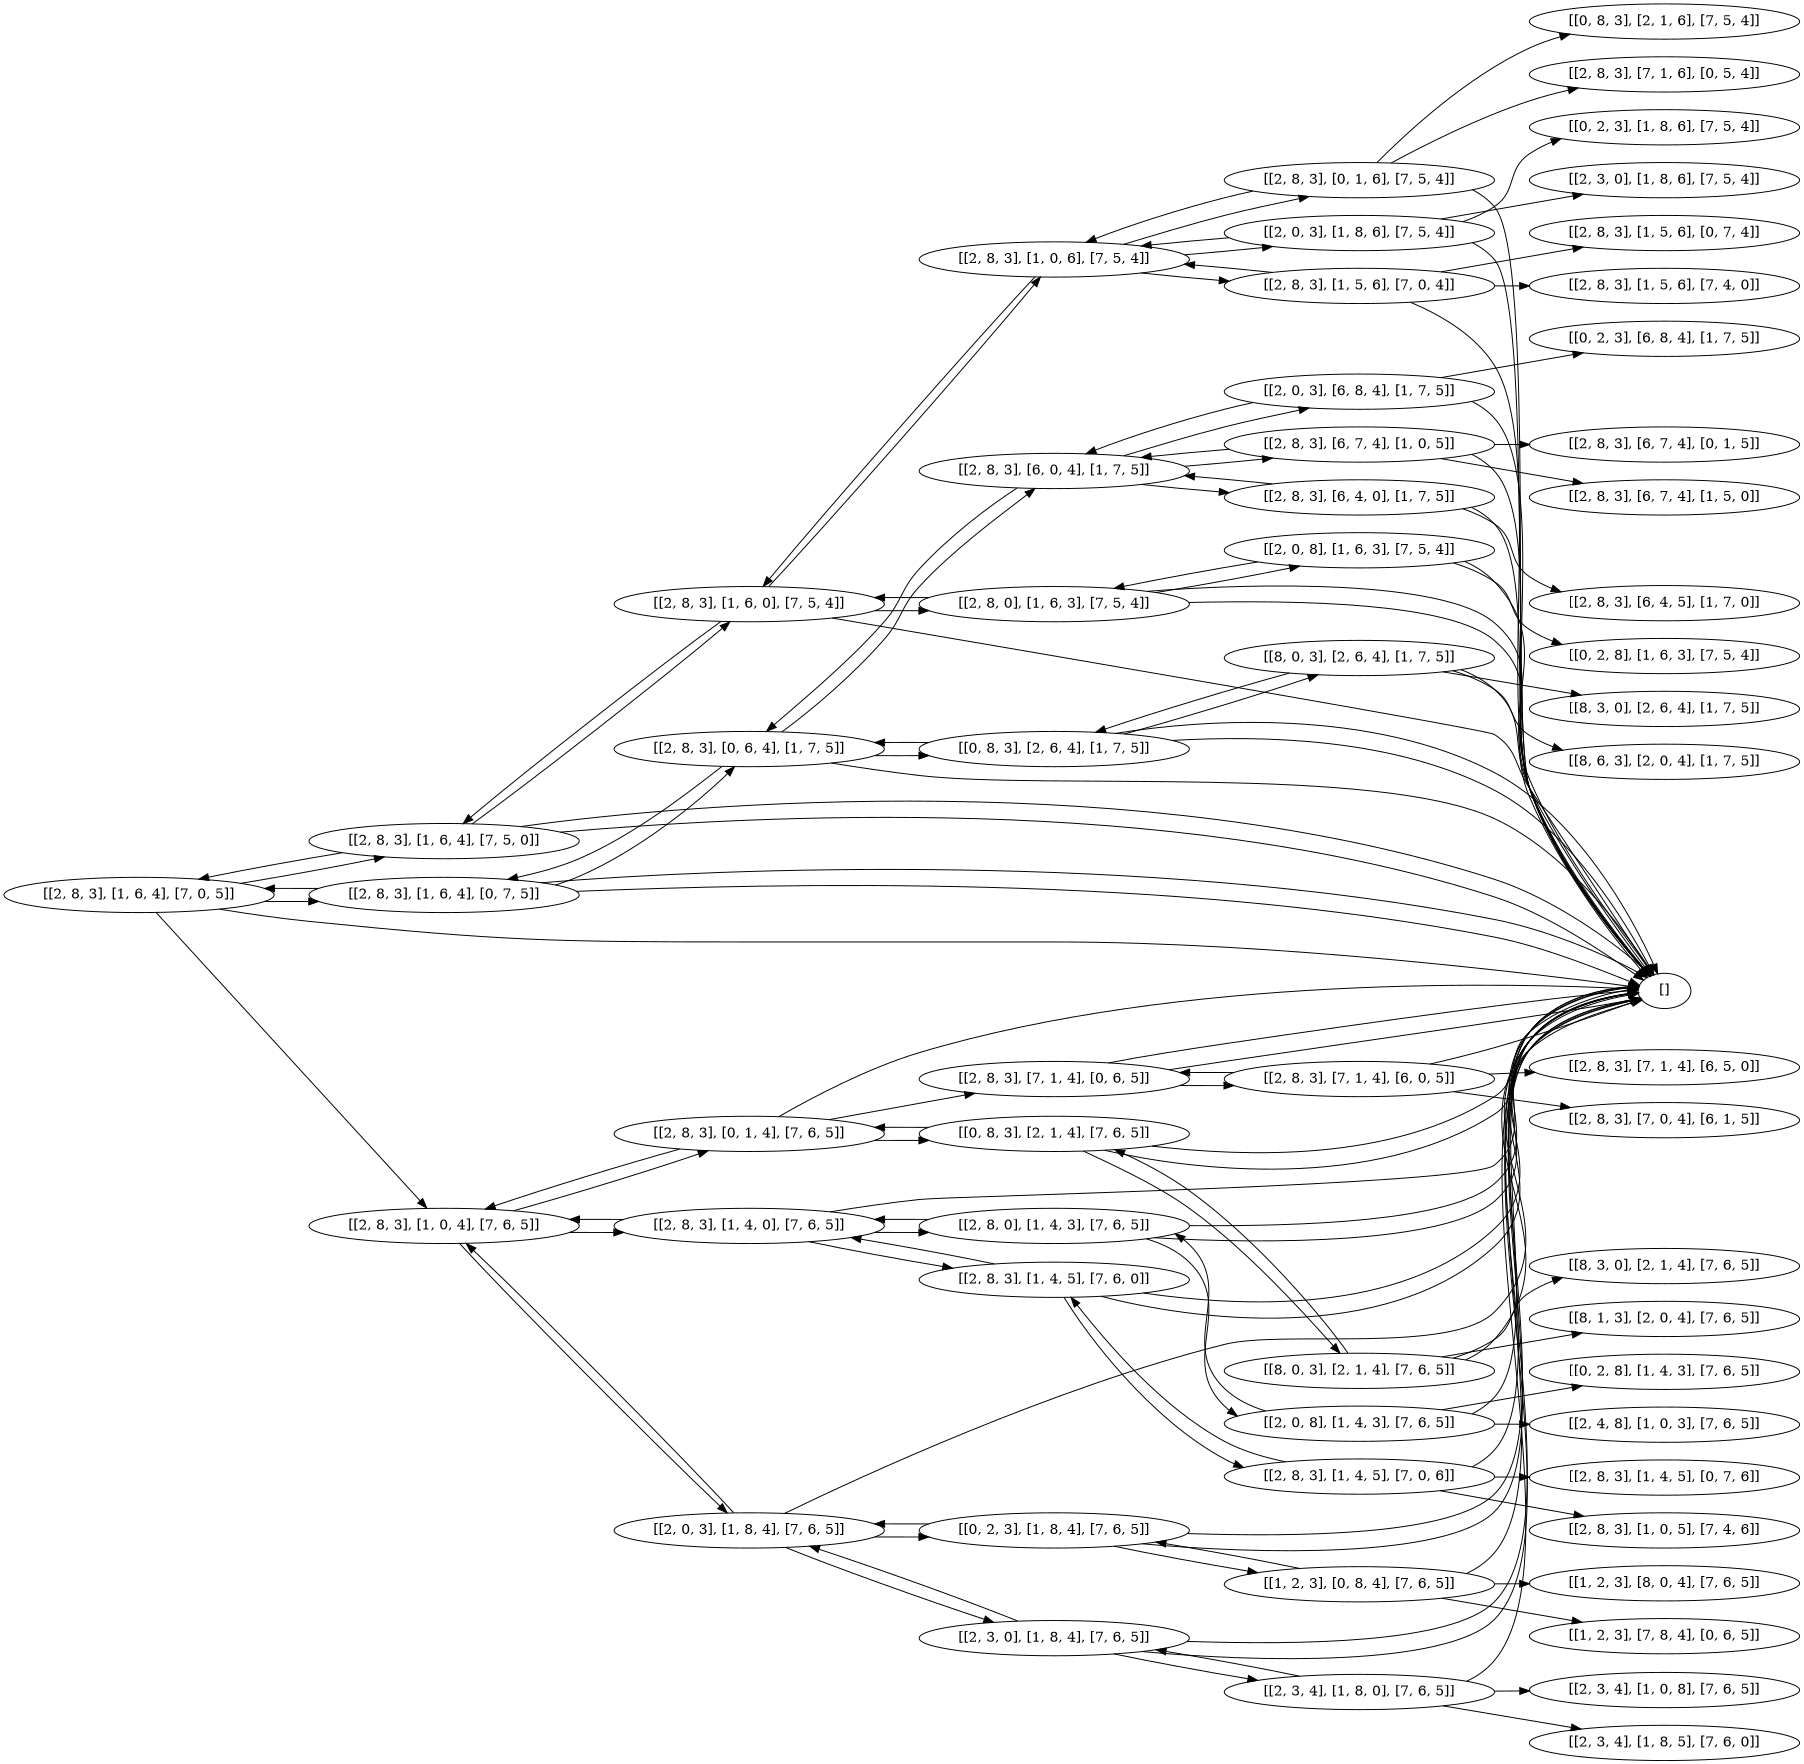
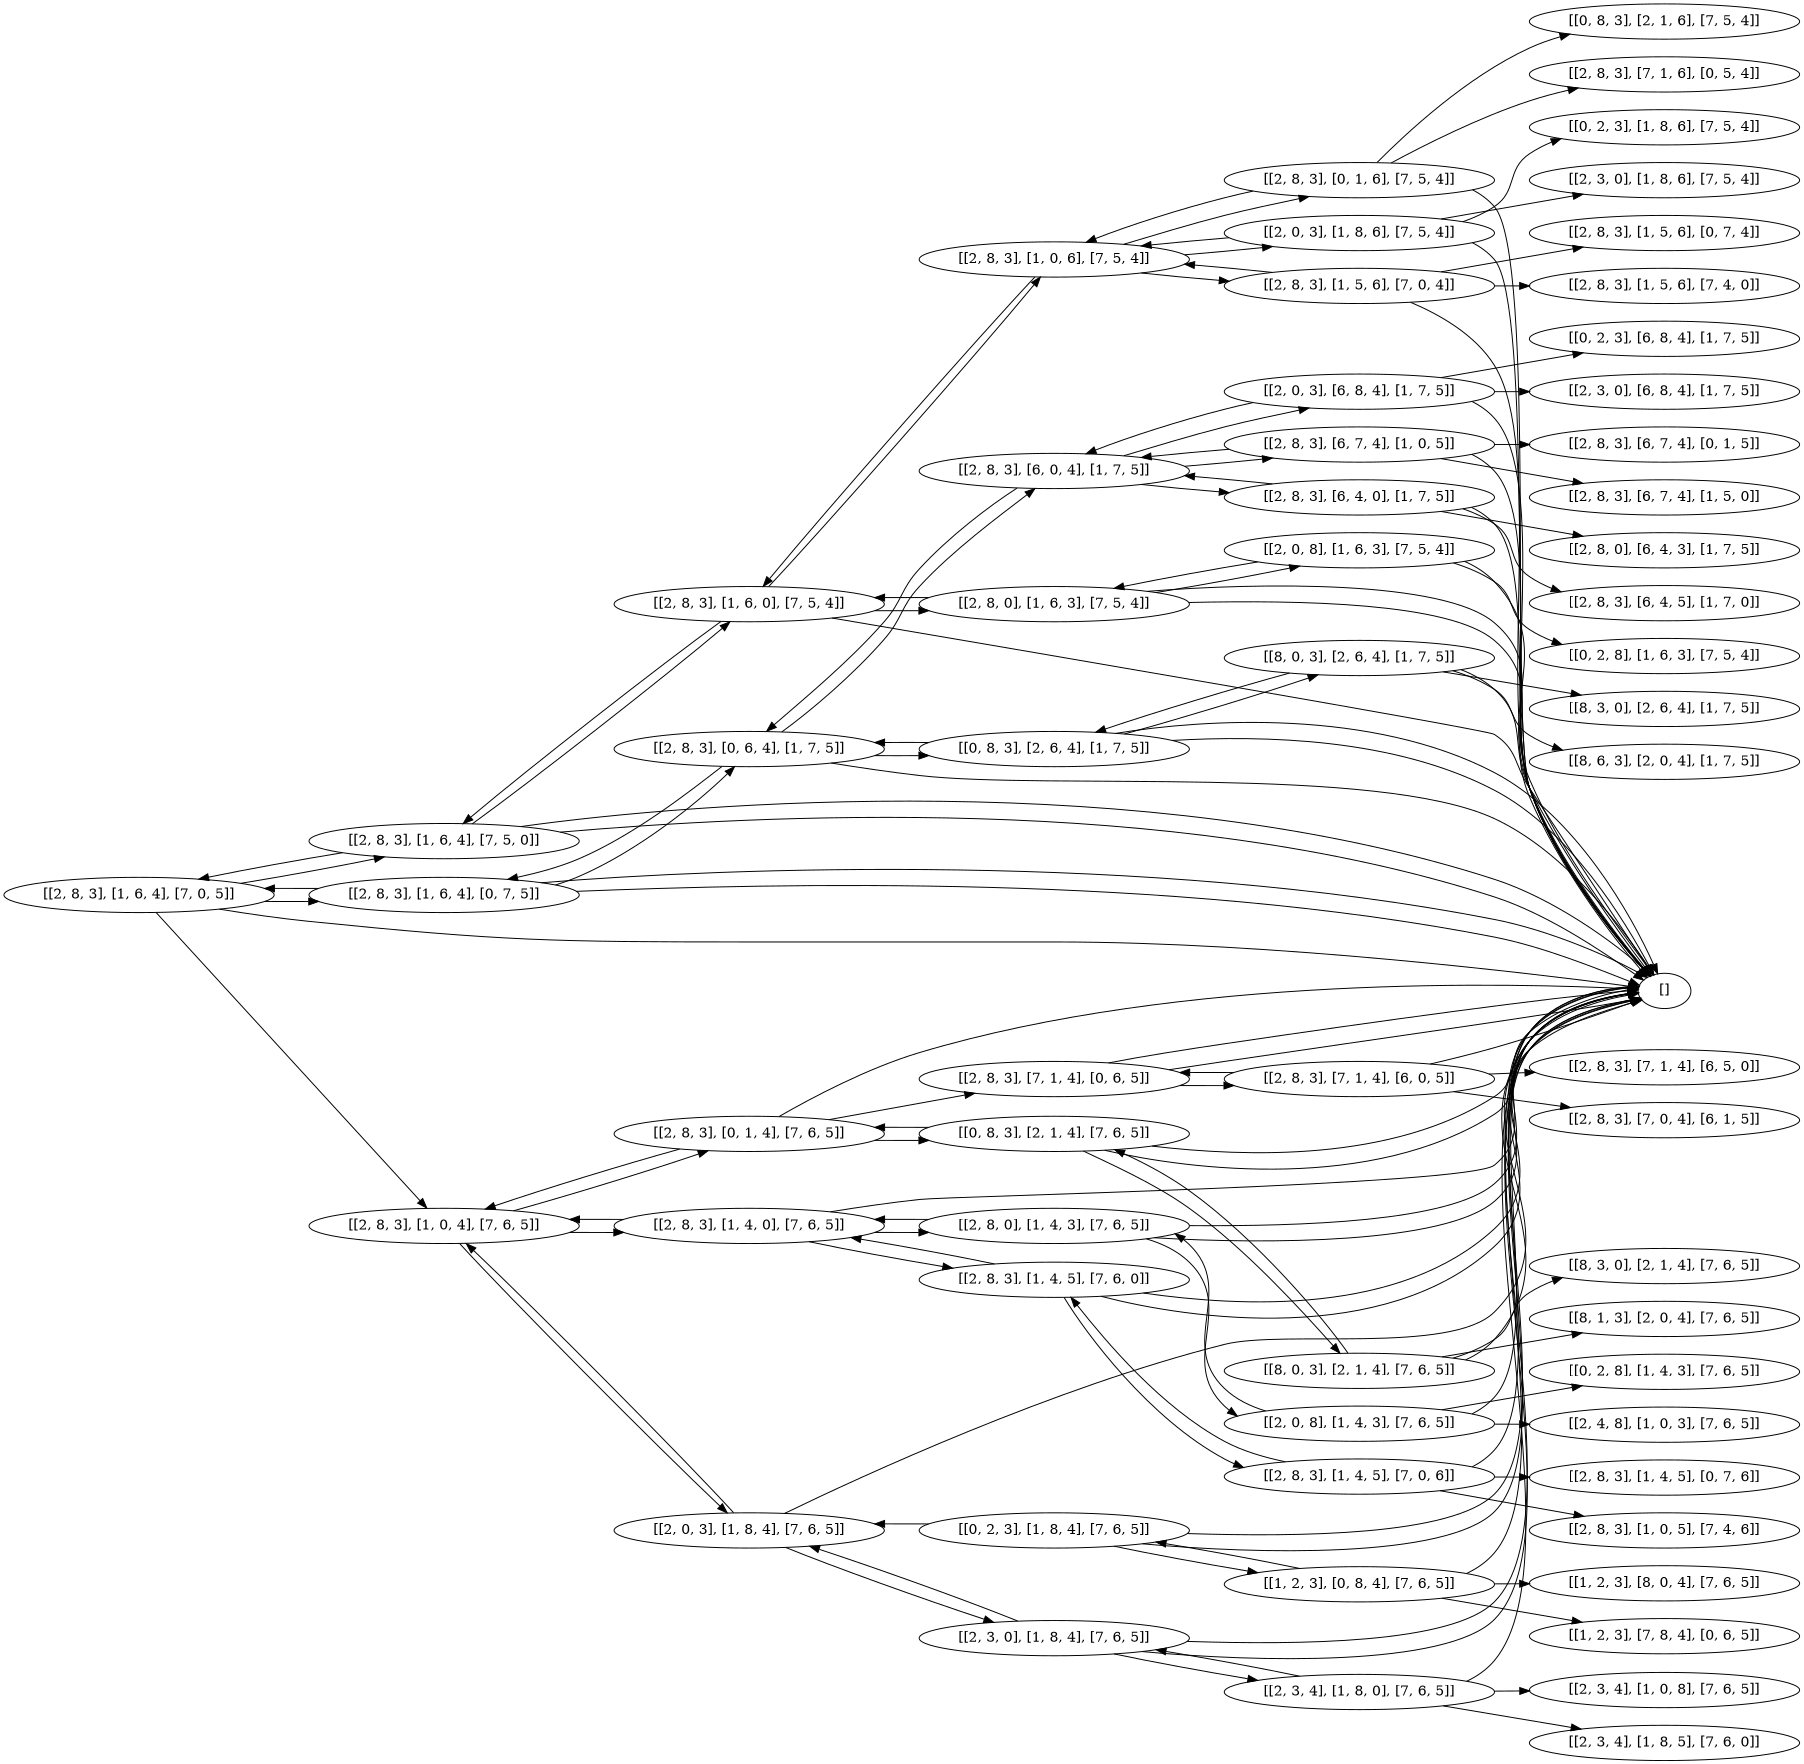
node "[[2, 3, 0], [6, 8, 4], [1, 7, 5]]": added
node "[[2, 8, 0], [6, 4, 3], [1, 7, 5]]": added
edge "[[2, 0, 3], [1, 8, 4], [7, 6, 5]]" -> "[[0, 2, 3], [1, 8, 4], [7, 6, 5]]": removed
